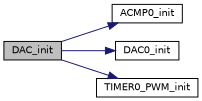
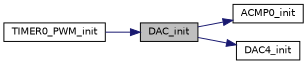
node "DAC0_init": label "DAC0_init" -> "DAC4_init"
edge "DAC_init" -> "TIMER0_PWM_init": reversed
